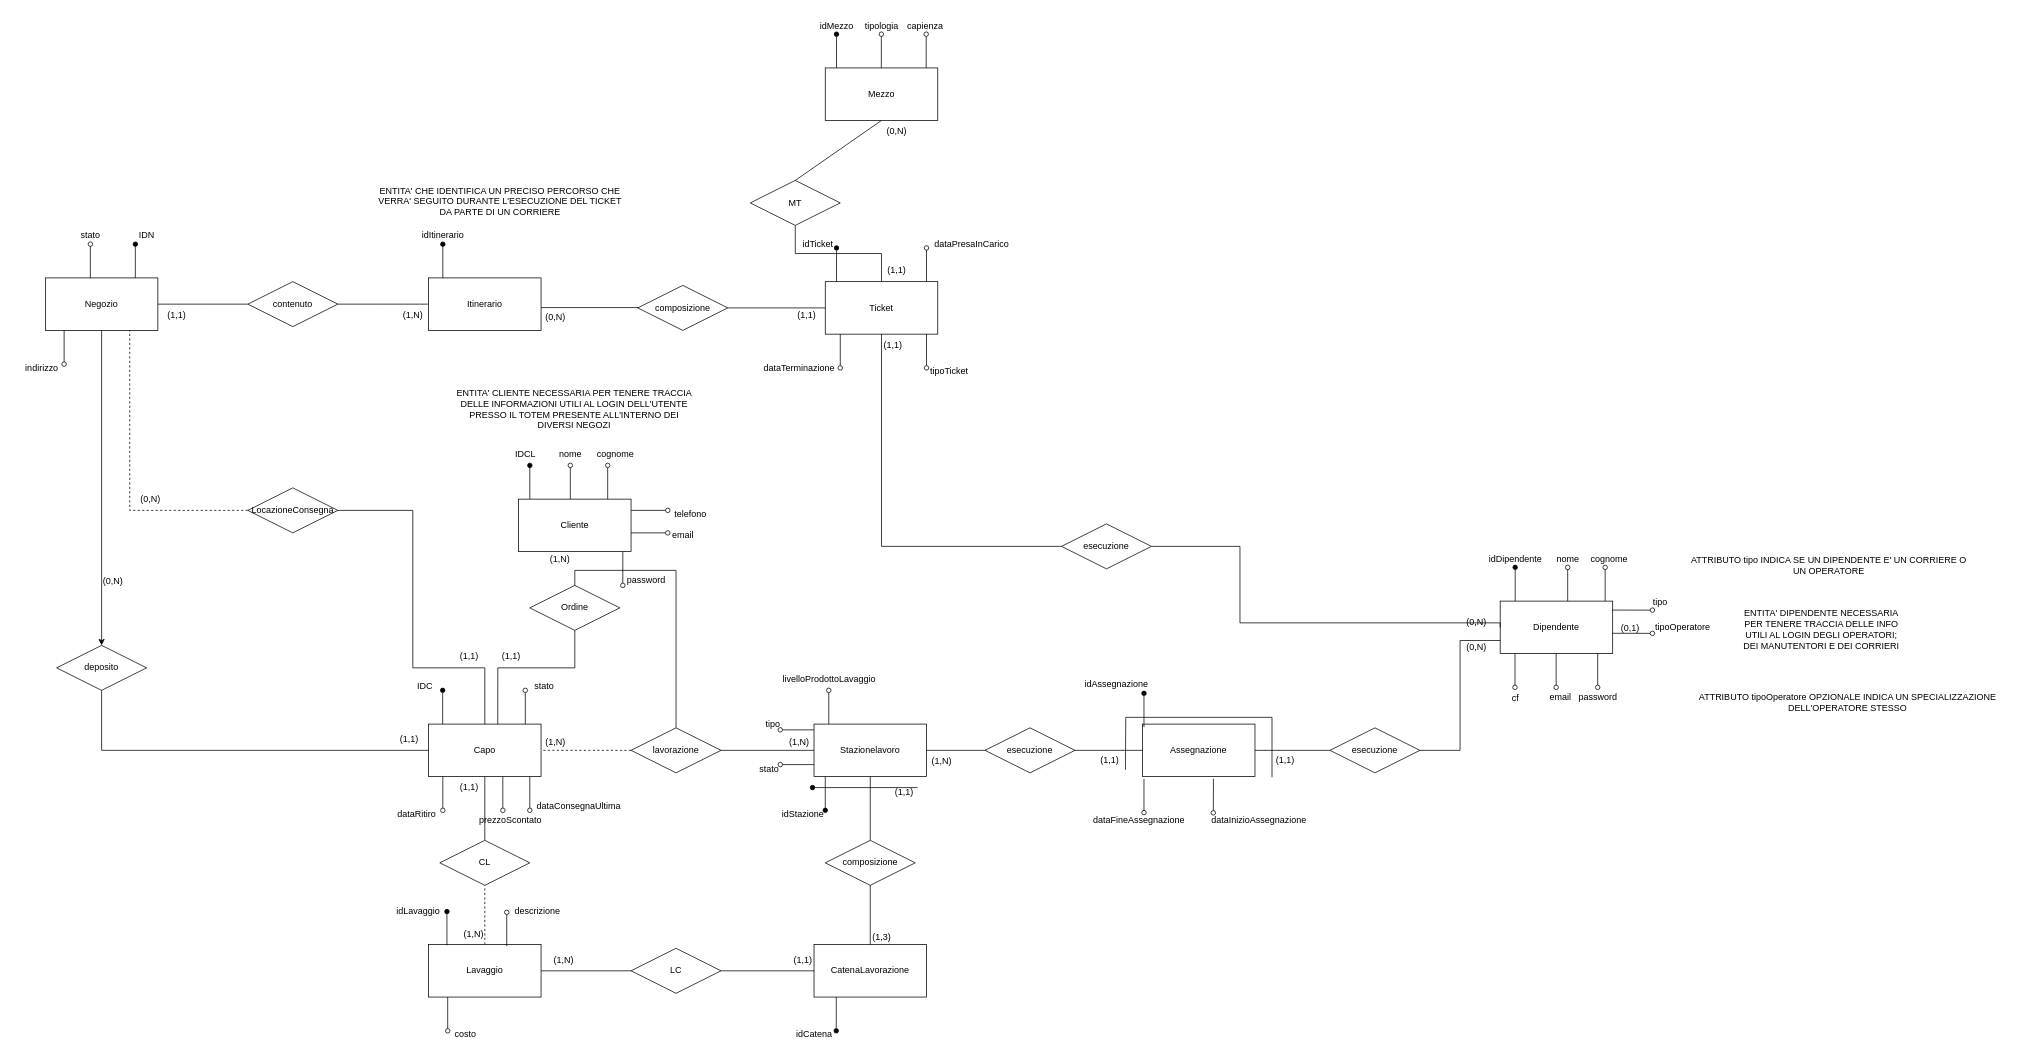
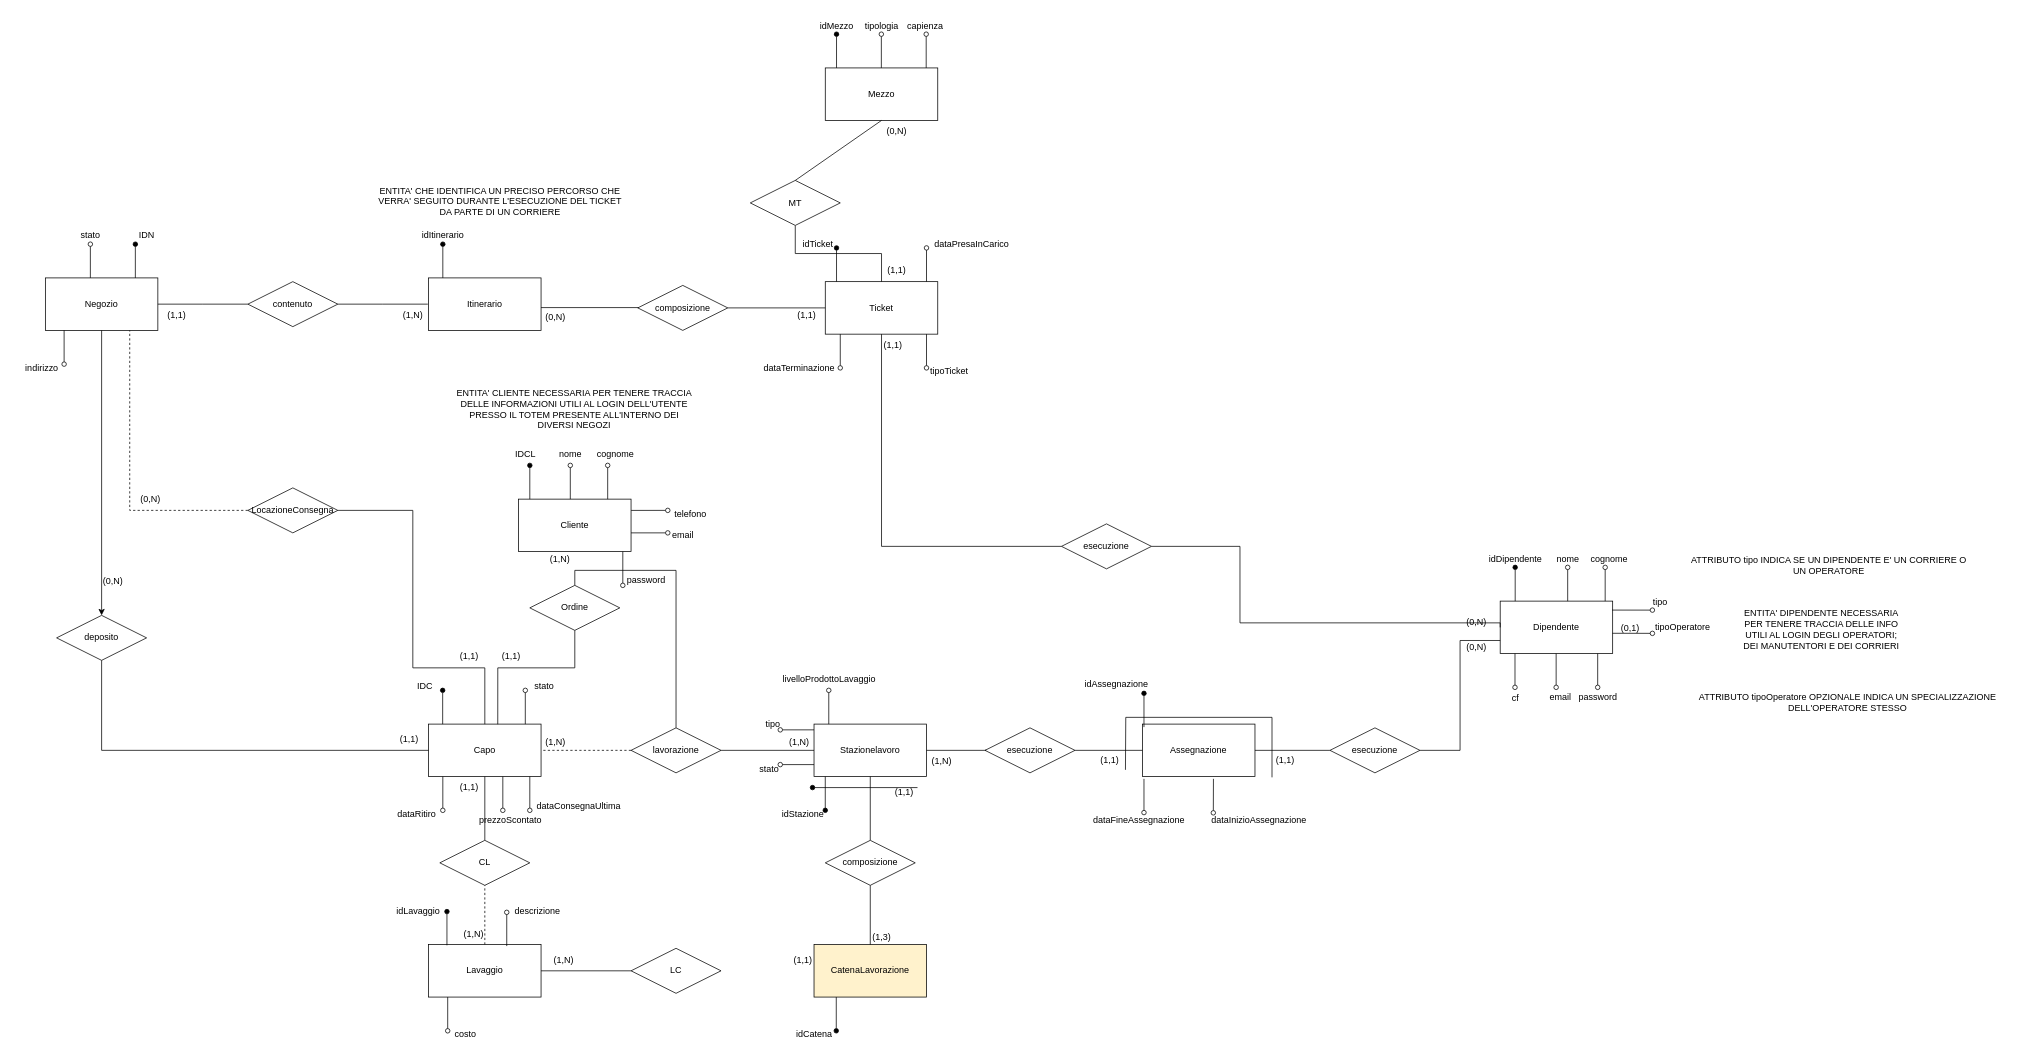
node "deposito": moved (102, 668) -> (102, 638)
edge "LC" -- "CatenaLavorazione": removed
node "CatenaLavorazione": fillcolor #ffffff -> #fff2cc
